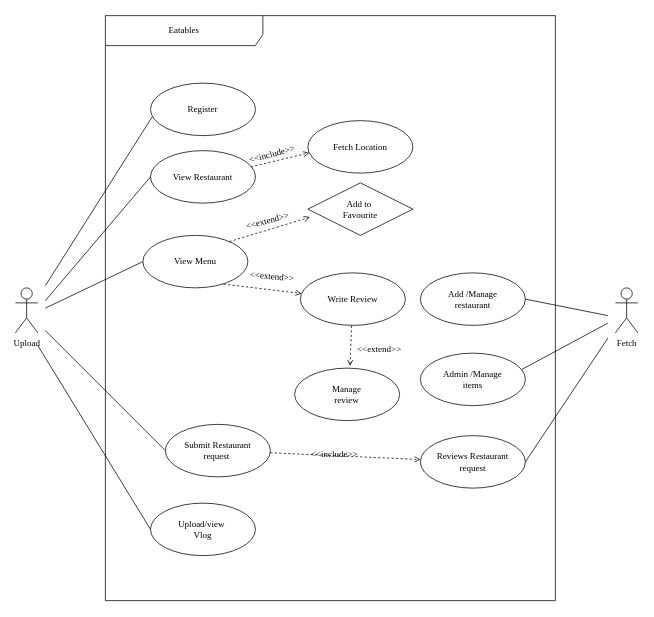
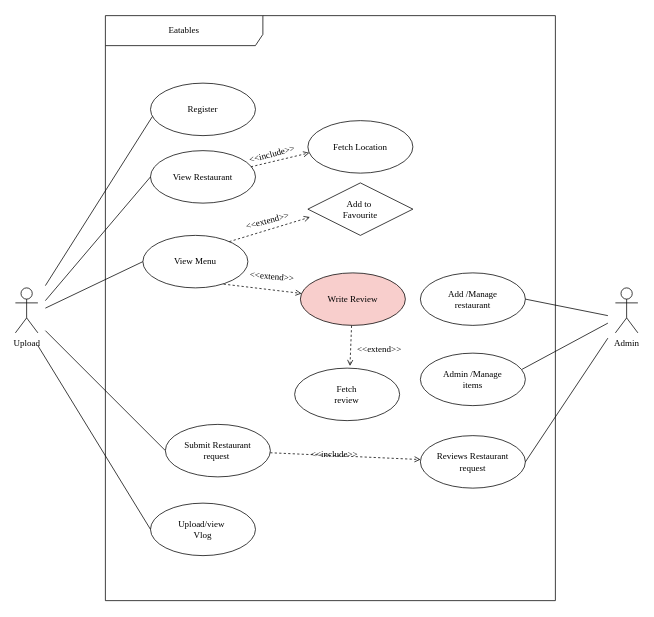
node "Write Review": fillcolor #ffffff -> #f8cecc
node "Fetch": label "Fetch" -> "Admin"
node "Manage review": label "Manage review" -> "Fetch review"
